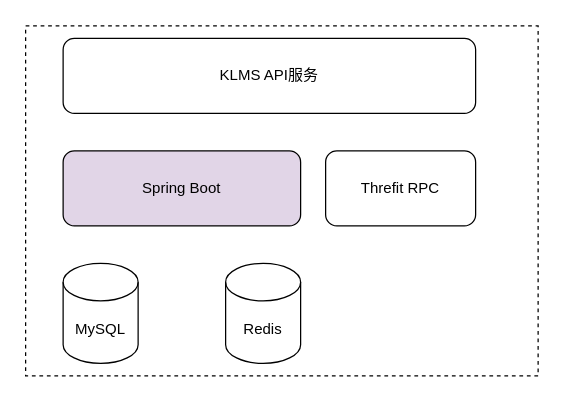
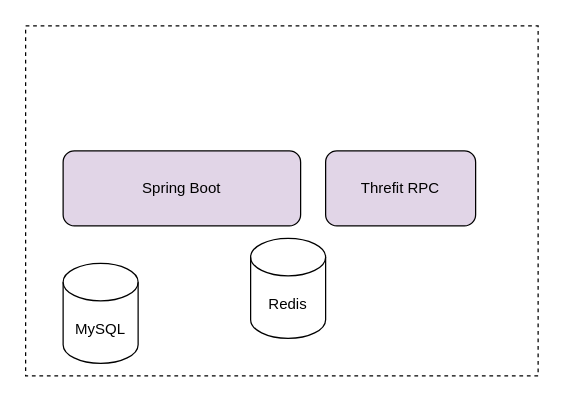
node "KLMS API服务": removed
node "Threfit RPC": fillcolor #ffffff -> #e1d5e7
node "Redis": moved (263, 313) -> (288, 288)
